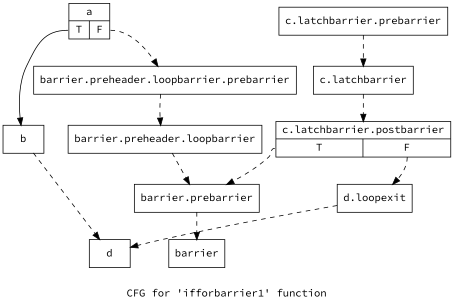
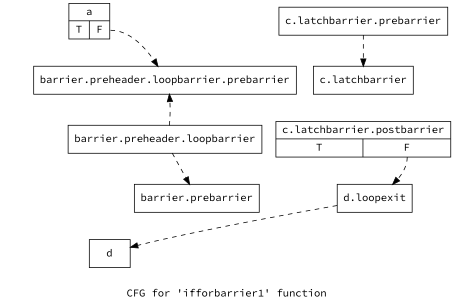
edge "c.latchbarrier" -> "c.latchbarrier.postbarrier": removed
edge "barrier.preheader.loopbarrier.prebarrier" -> "barrier.preheader.loopbarrier": reversed
node "b": removed
edge "c.latchbarrier.postbarrier" -> "barrier.prebarrier": removed
node "barrier": removed
